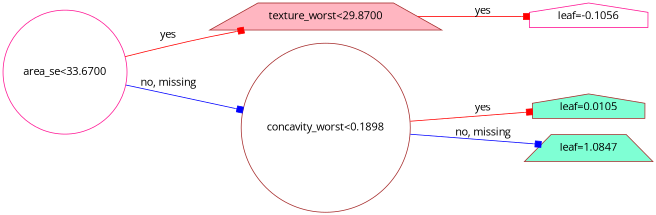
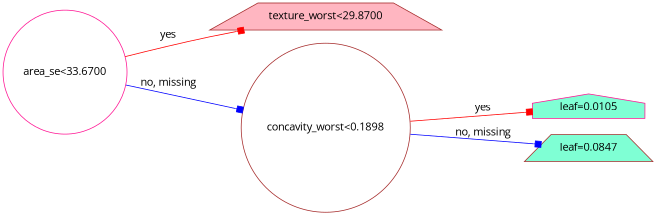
node "leaf=-0.1056": removed
node "leaf=0.0105": color brown -> deeppink
node "leaf=1.0847": label "leaf=1.0847" -> "leaf=0.0847"
